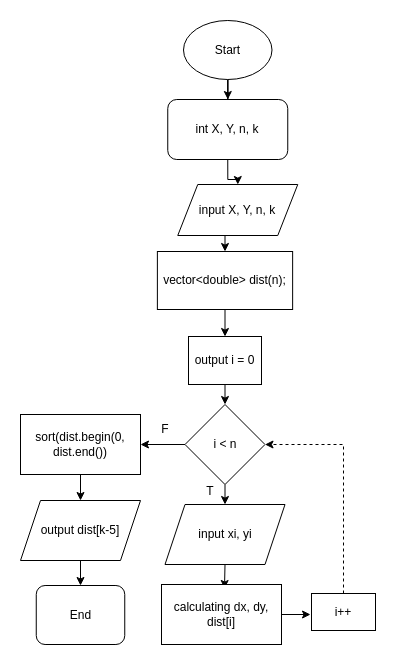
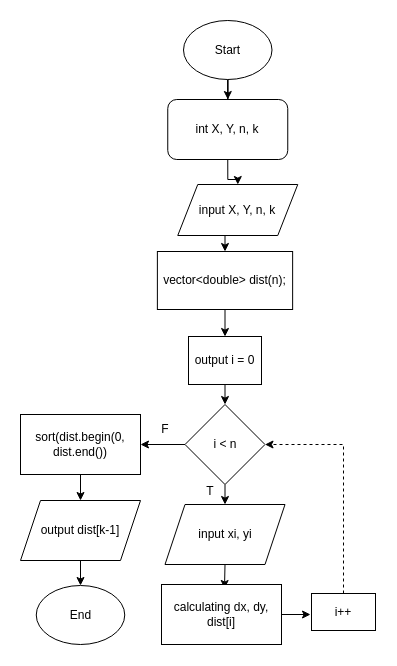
node "output dist[k-5]": label "output dist[k-5]" -> "output dist[k-1]"
node "End": shape rounded rectangle -> ellipse
